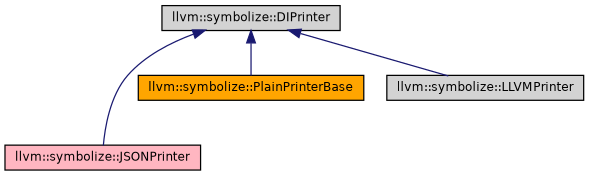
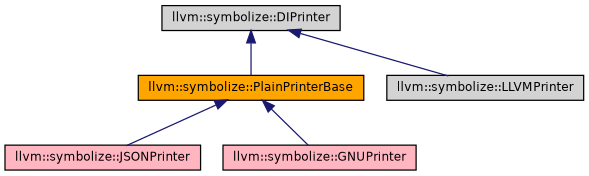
edge "llvm::symbolize::JSONPrinter" -> "llvm::symbolize::DIPrinter": now "llvm::symbolize::JSONPrinter" -> "llvm::symbolize::PlainPrinterBase"
node "llvm::symbolize::GNUPrinter": added
